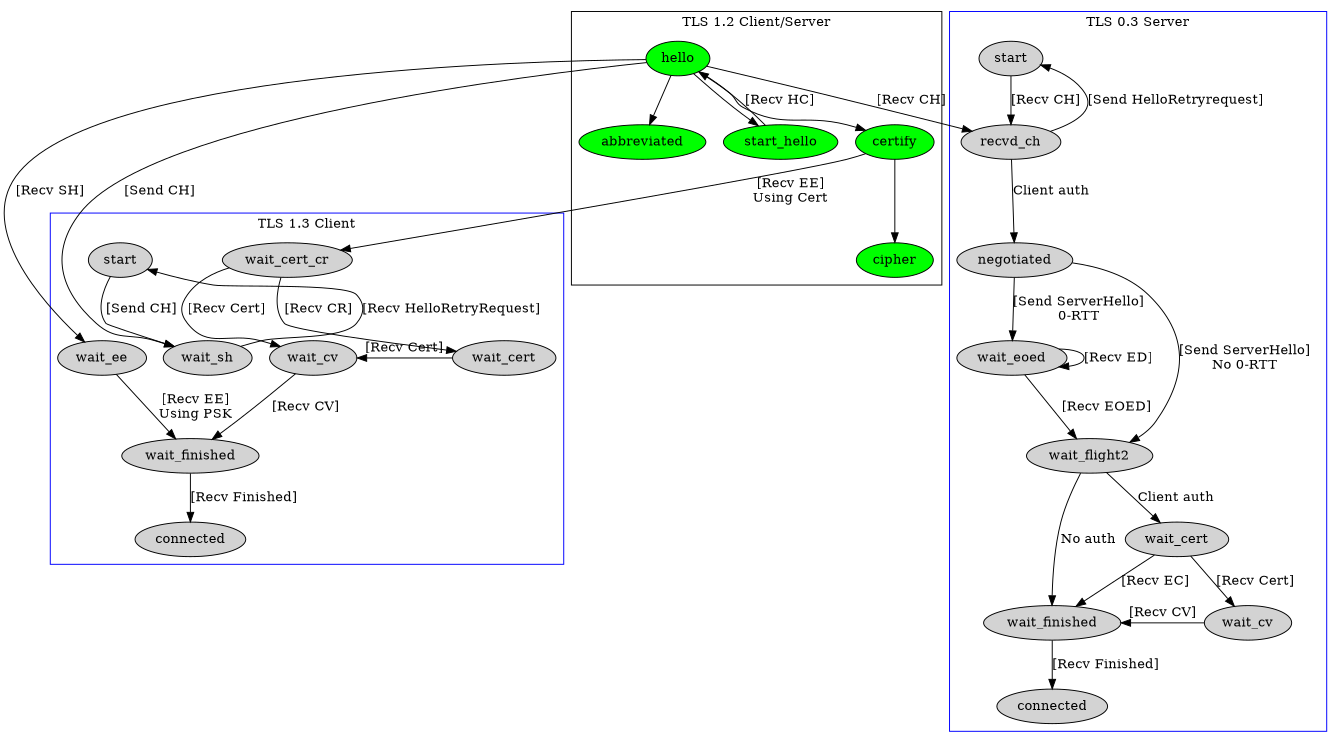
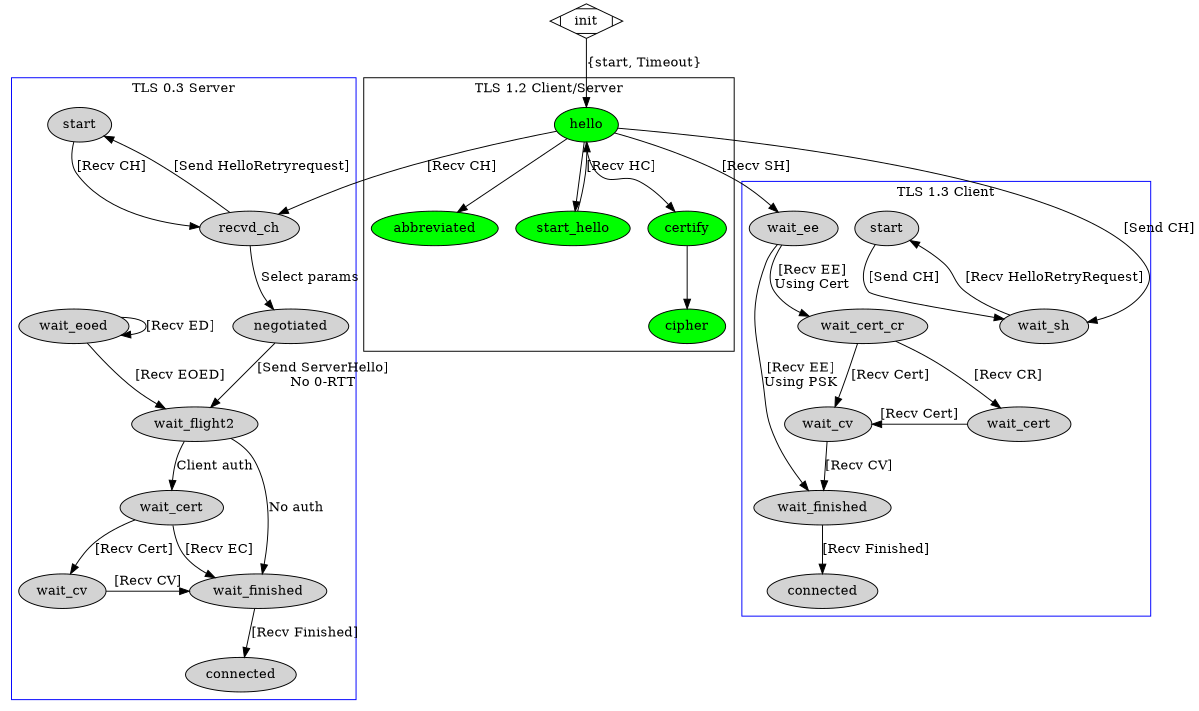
node "init": added
edge "recvd_ch" -> "negotiated": label "Client auth" -> "Select params"
edge "certify" -> "wait_cert_cr": now "wait_ee" -> "wait_cert_cr"
edge "negotiated" -> "wait_eoed": removed, label "[Send ServerHello] 0-RTT"
